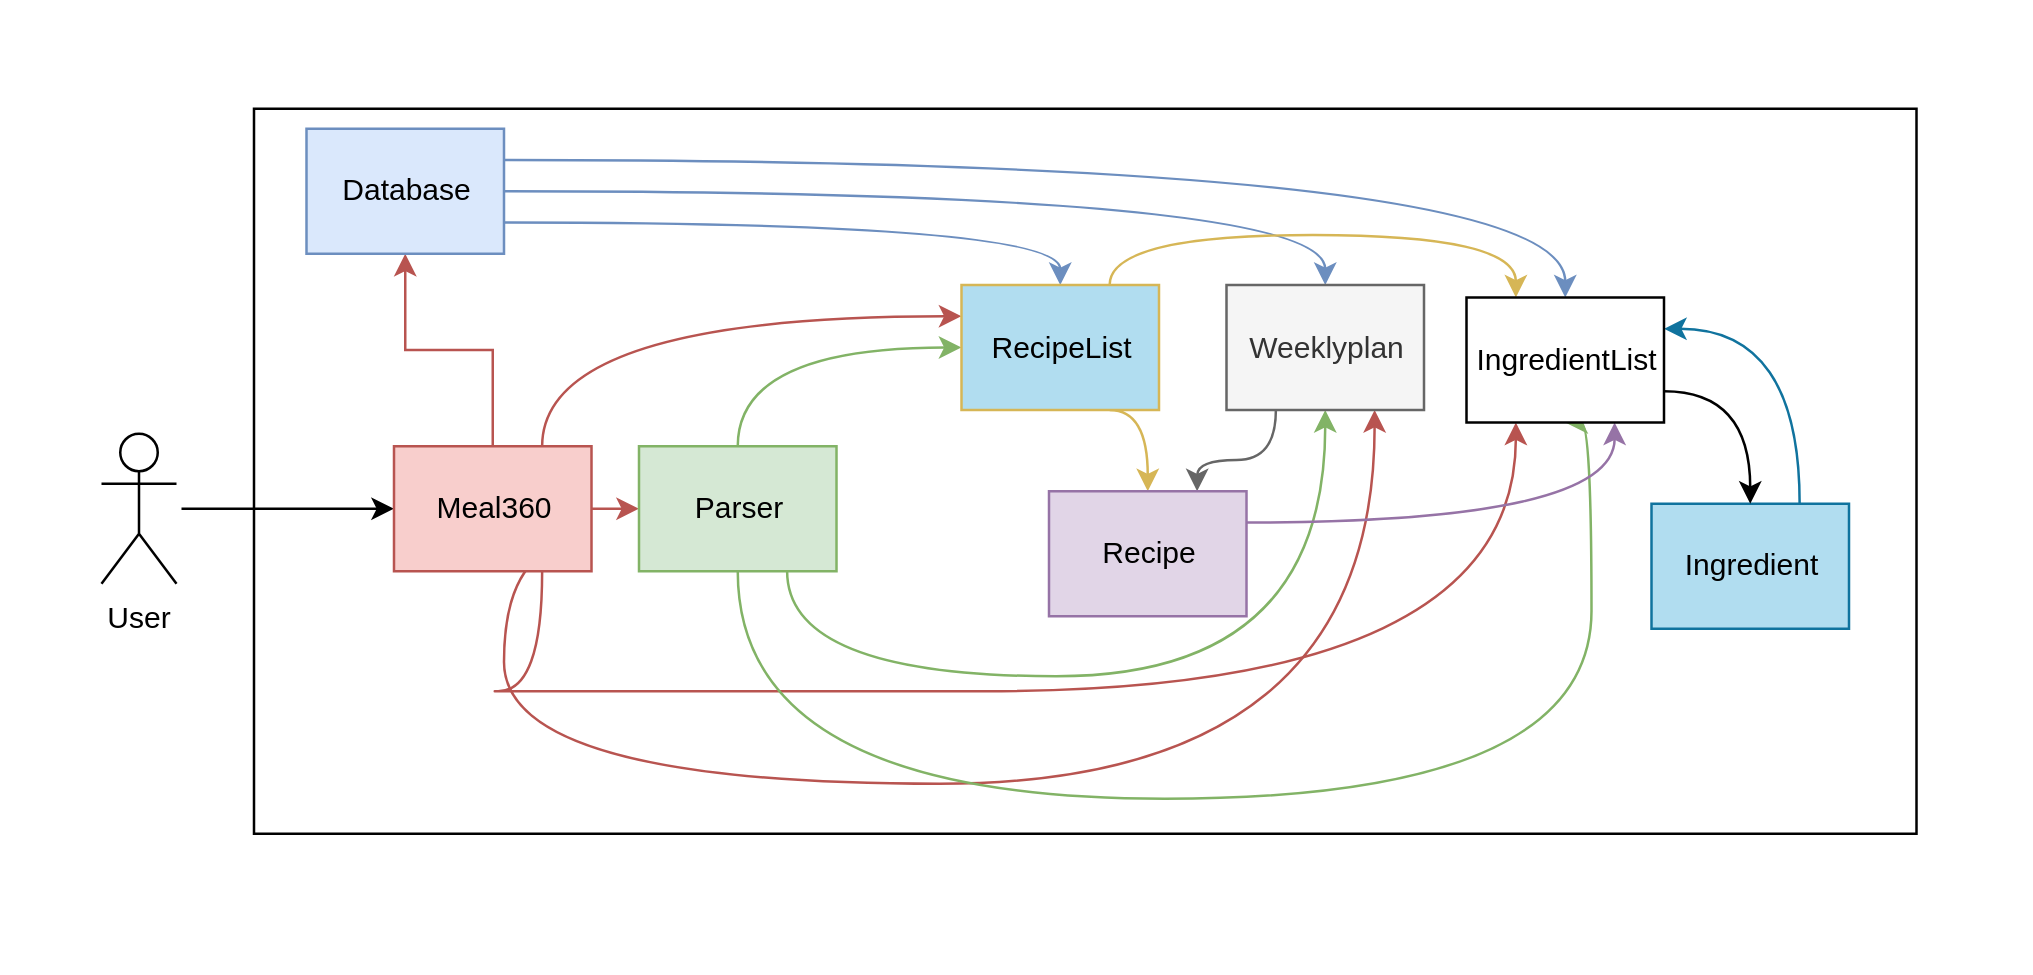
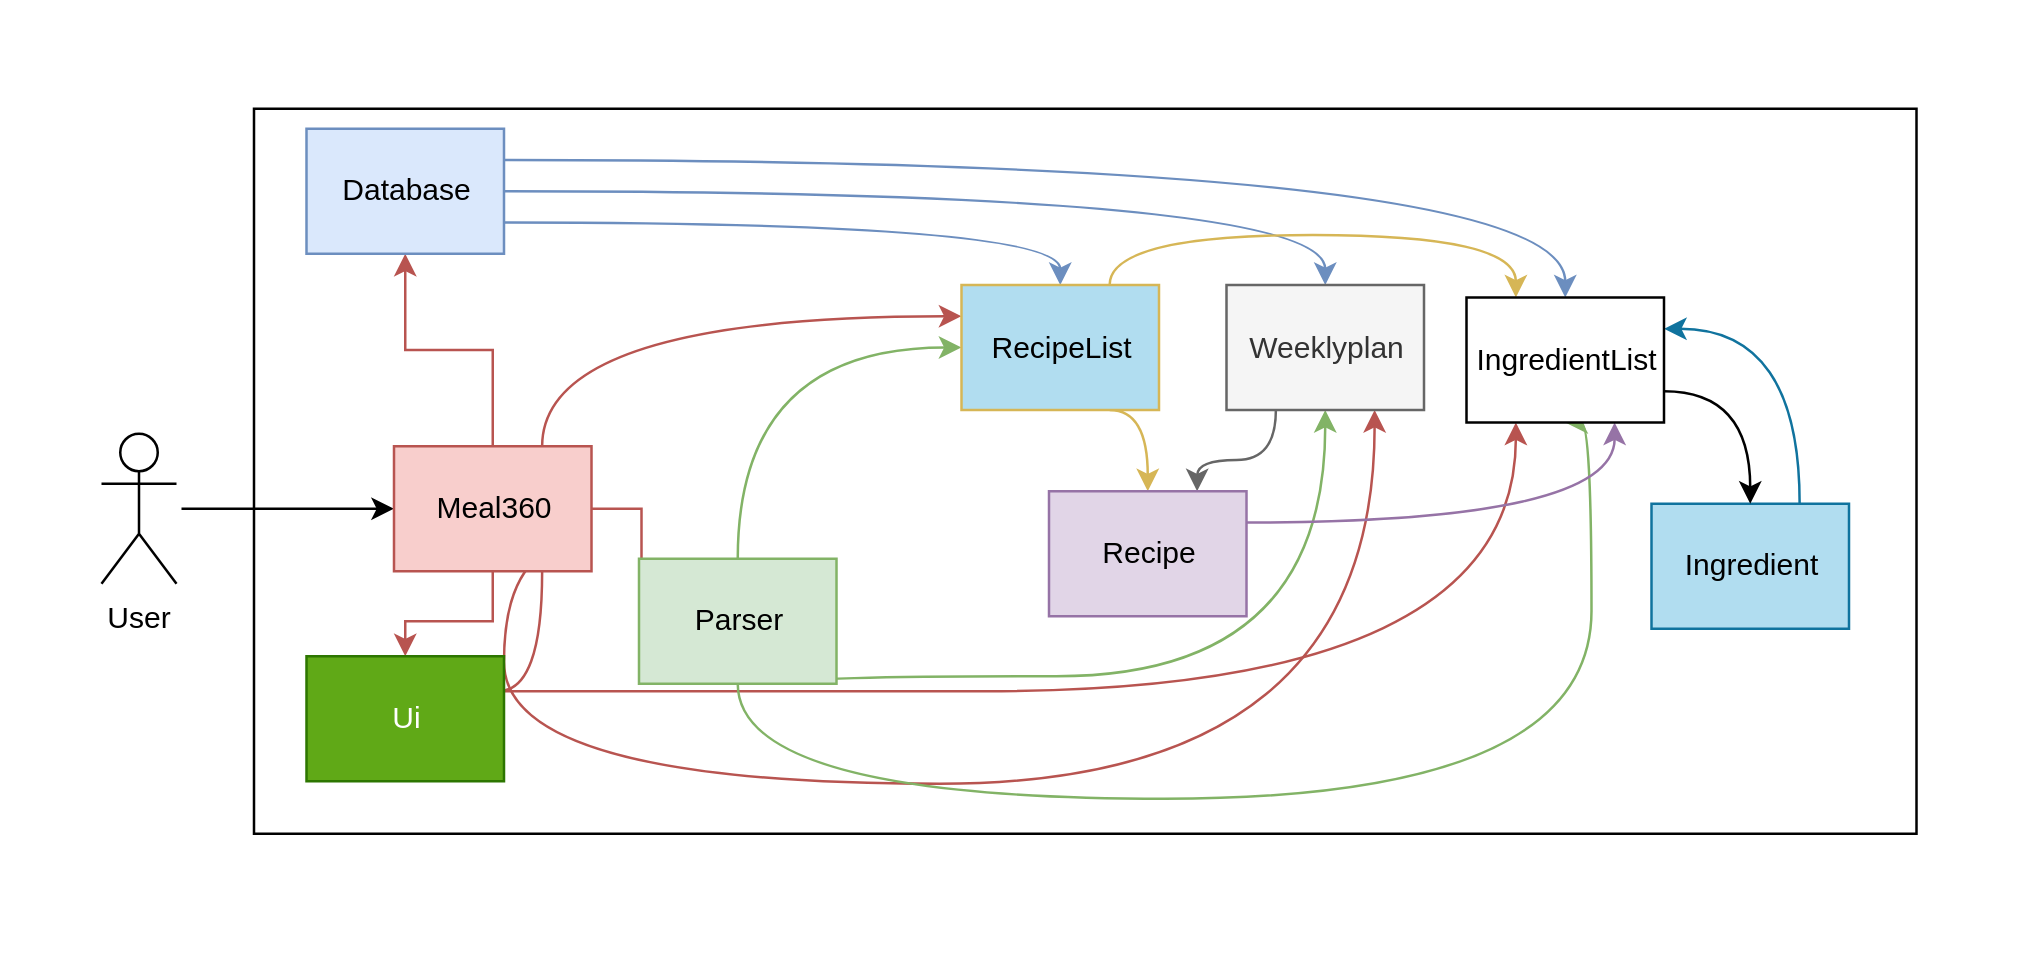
node "Parser": moved (738, 509) -> (738, 621)
edge "Meal360" -> "Ui": added
node "Ui": added
